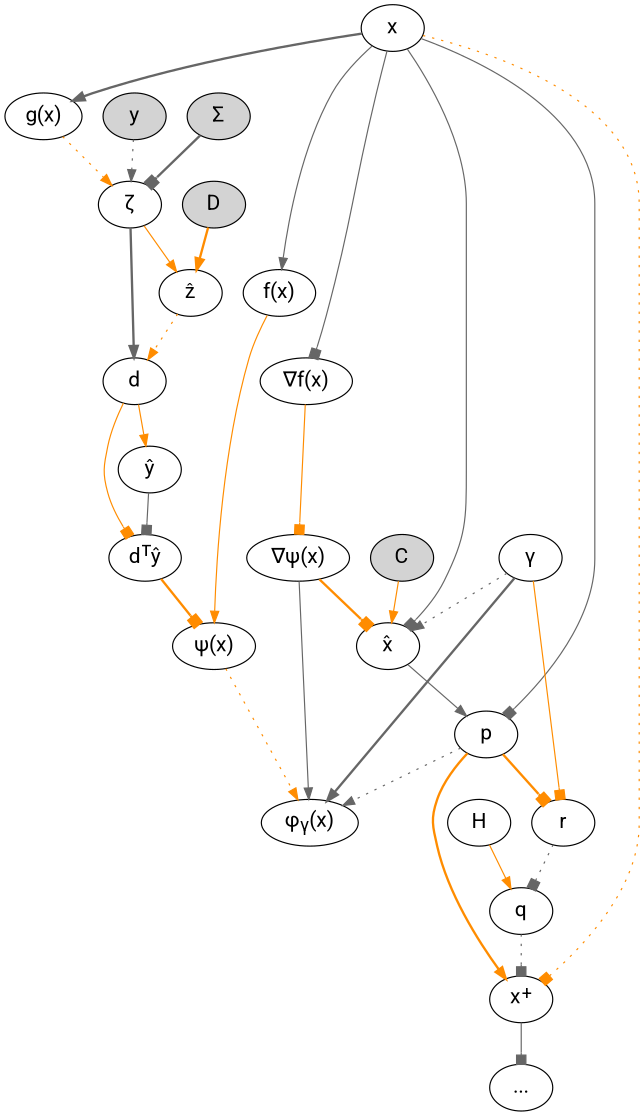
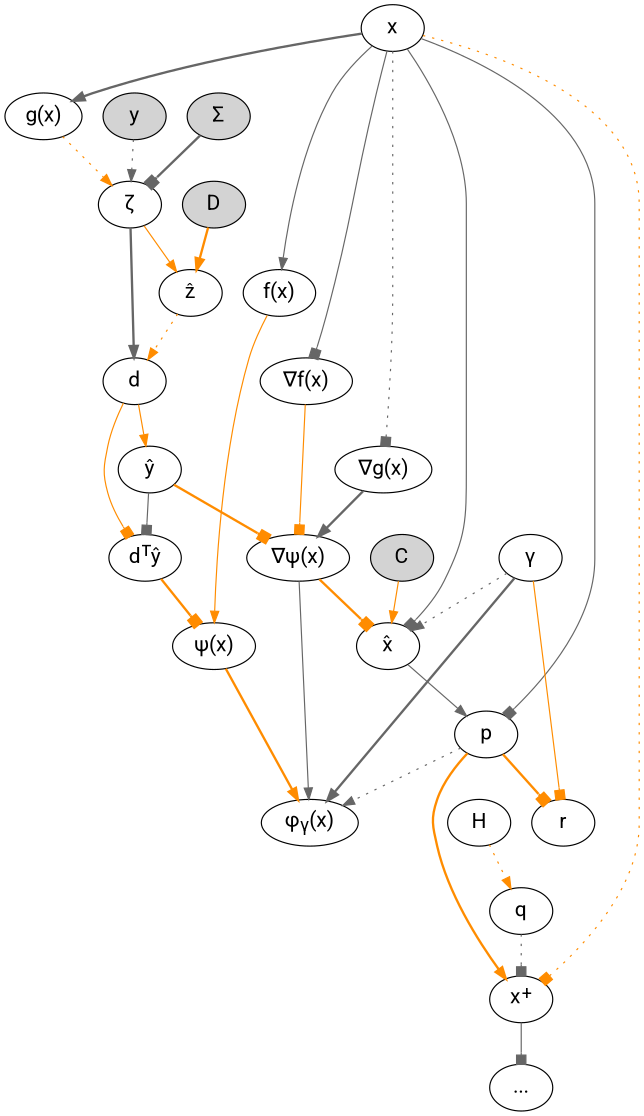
node "∇g(x)": added
edge "ŷ" -> "∇ψ(x)": added
edge "ψ(x)" -> "φ": style dotted -> bold
edge "H" -> "q": style solid -> dotted
edge "r" -> "q": removed
